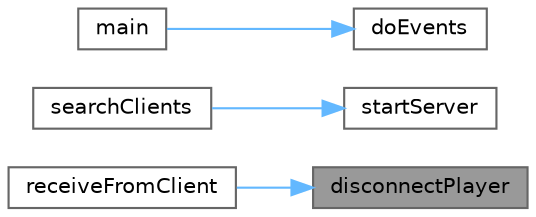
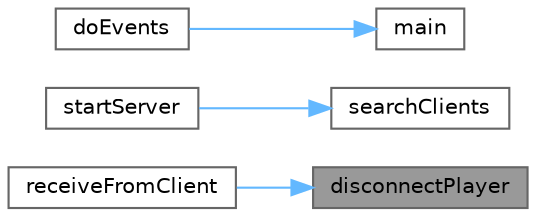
edge "main" -> "doEvents": reversed
edge "searchClients" -> "startServer": reversed
